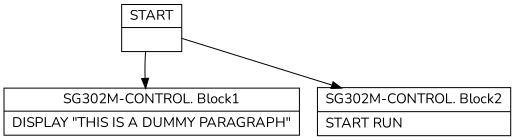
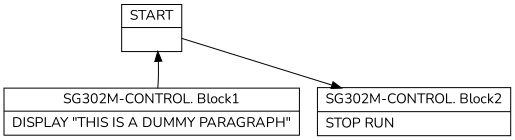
edge "START" -> "SG302M-CONTROL. Block1": reversed
node "SG302M-CONTROL. Block2": text "START RUN" -> "STOP RUN"
